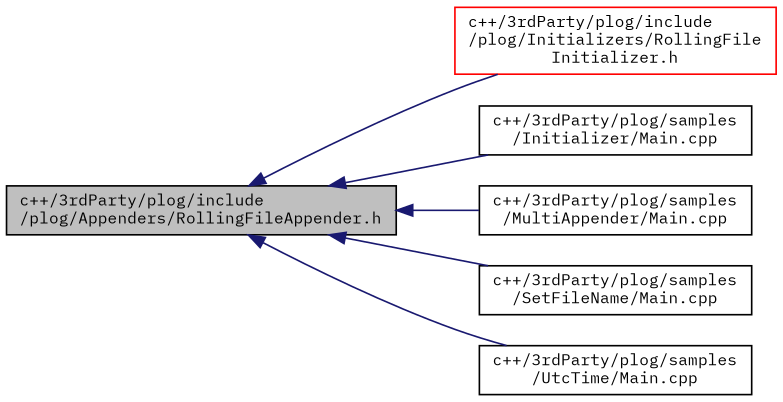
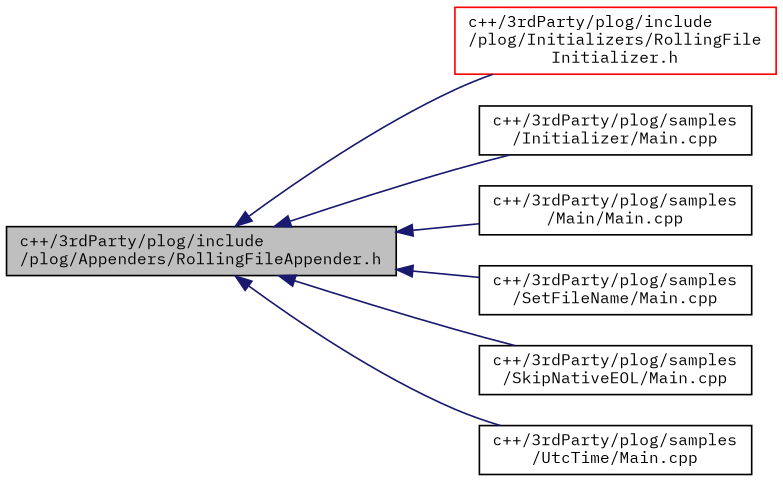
node "c++/3rdParty/plog/samples /MultiAppender/Main.cpp": label "c++/3rdParty/plog/samples /MultiAppender/Main.cpp" -> "c++/3rdParty/plog/samples /Main/Main.cpp"
node "c++/3rdParty/plog/samples /SkipNativeEOL/Main.cpp": added
